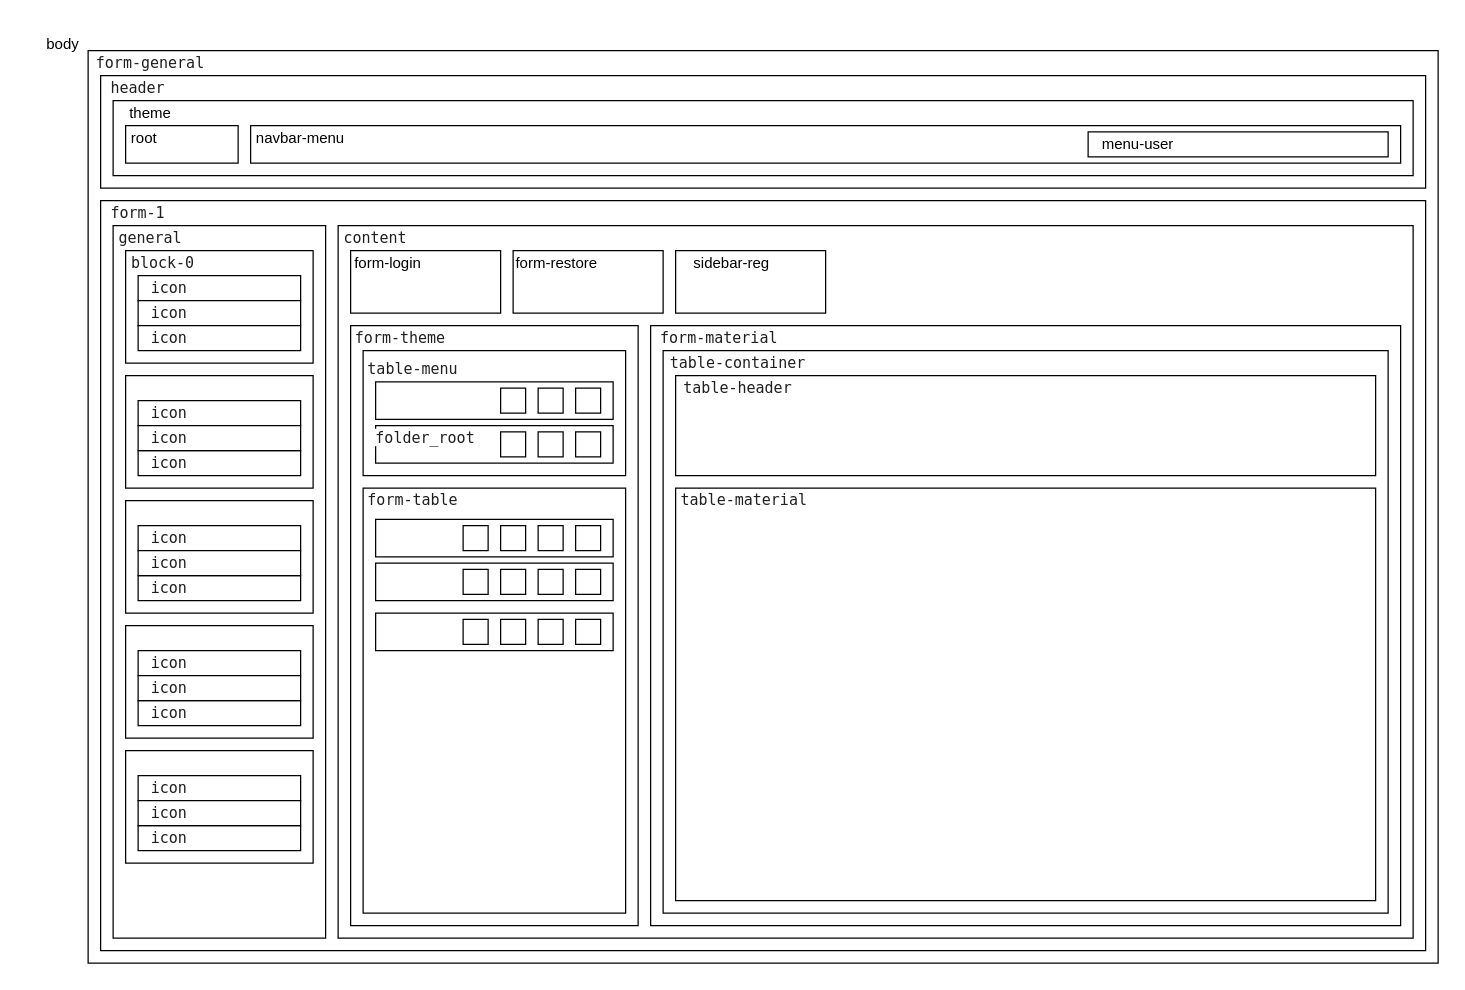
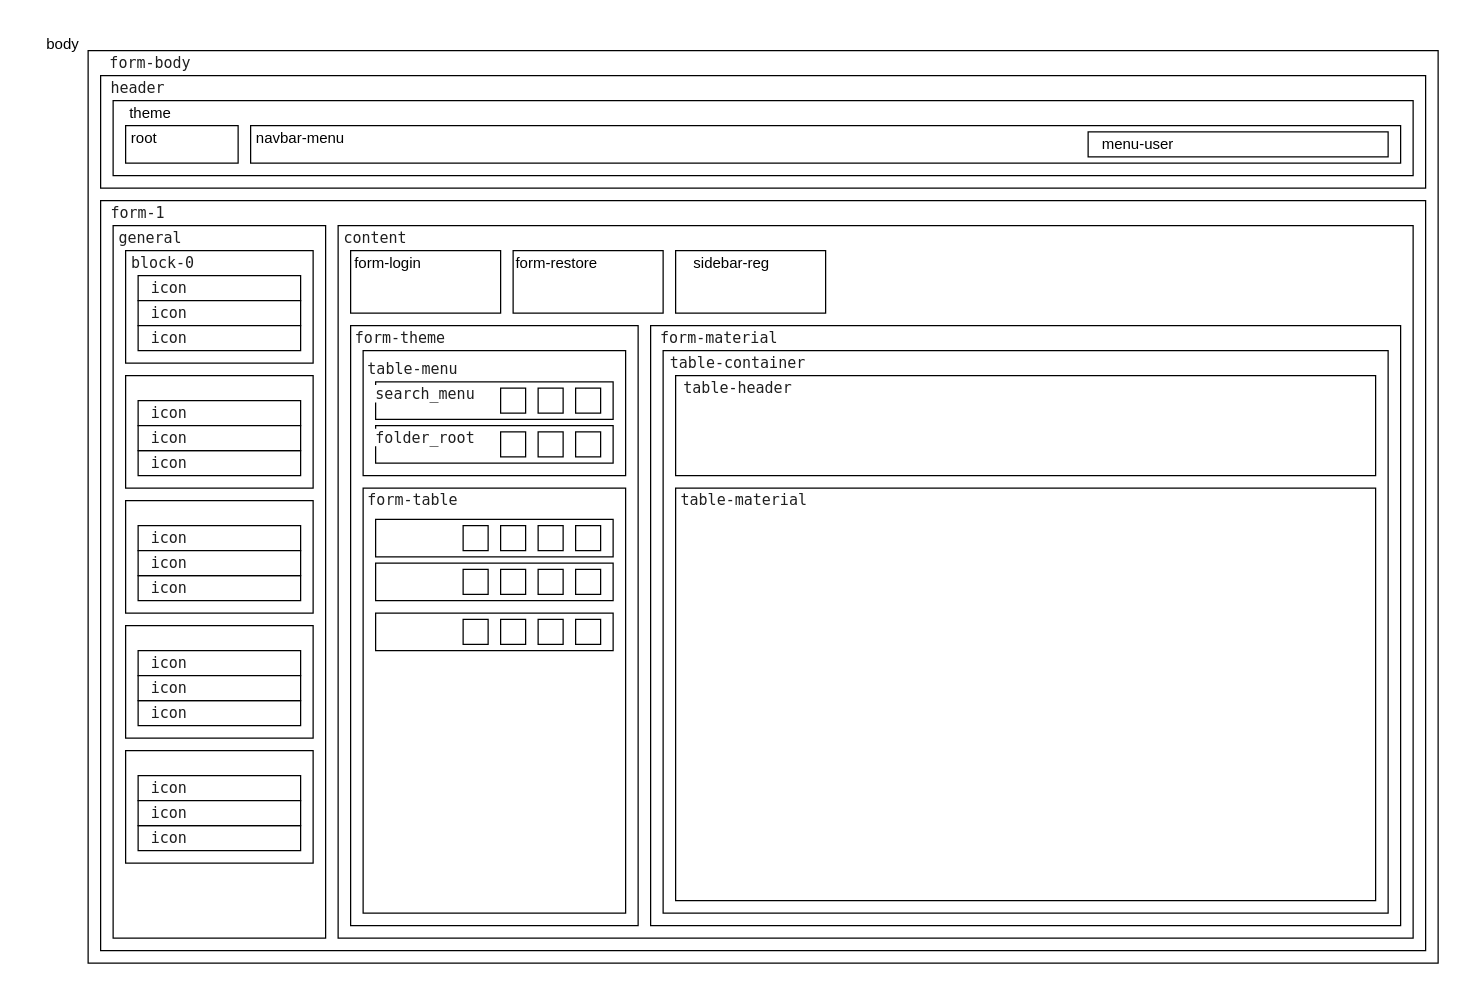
node "form-general": label "form-general" -> "form-body"
node "search_menu": added
